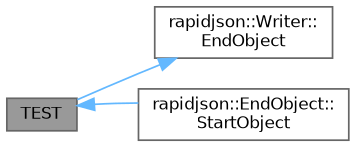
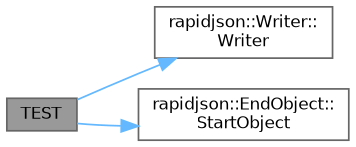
node "rapidjson::Writer:: EndObject": label "rapidjson::Writer:: EndObject" -> "rapidjson::Writer:: Writer"
edge "rapidjson::EndObject:: StartObject" -> "TEST": reversed
